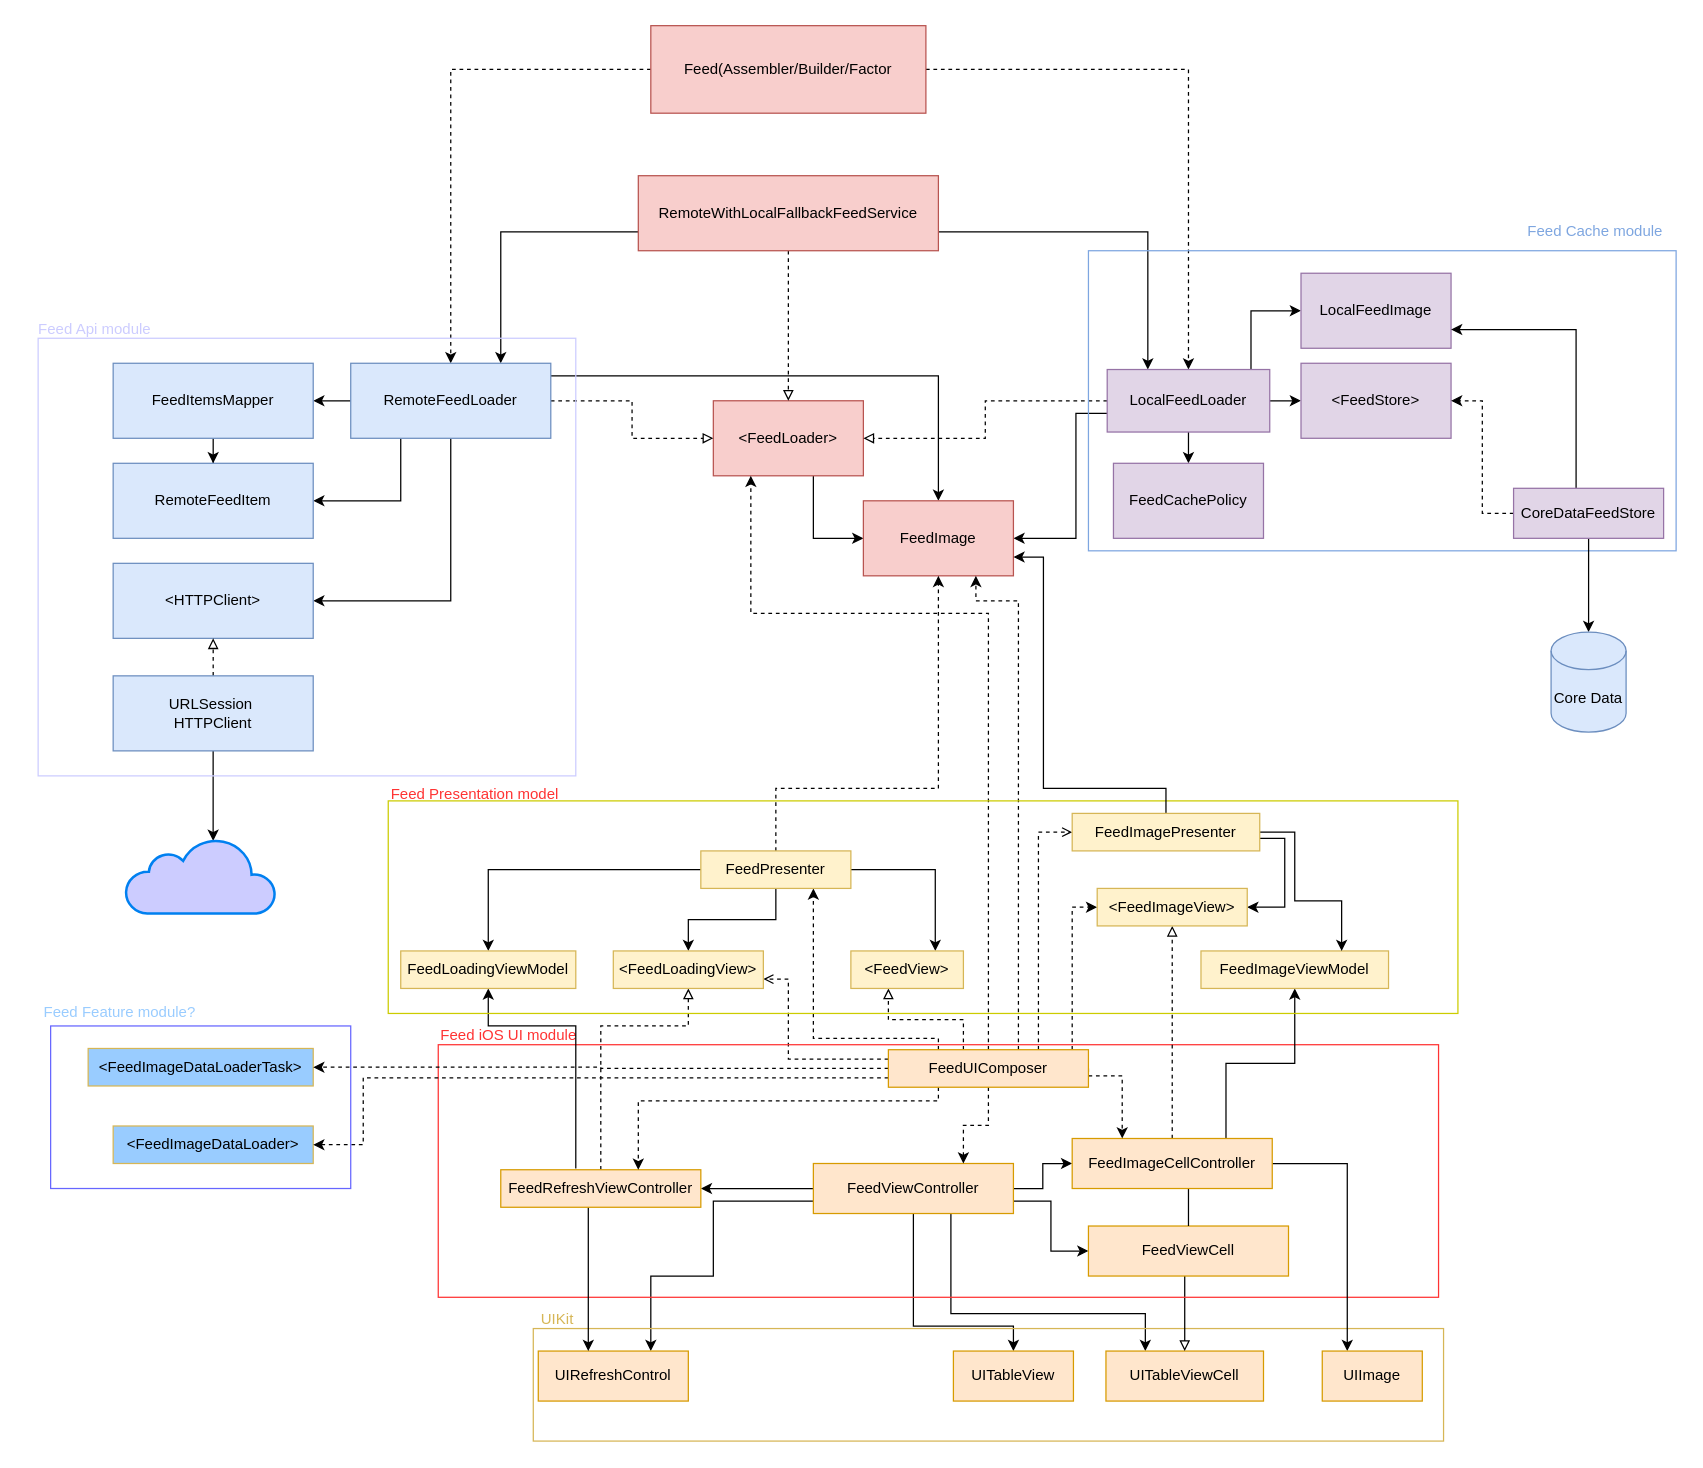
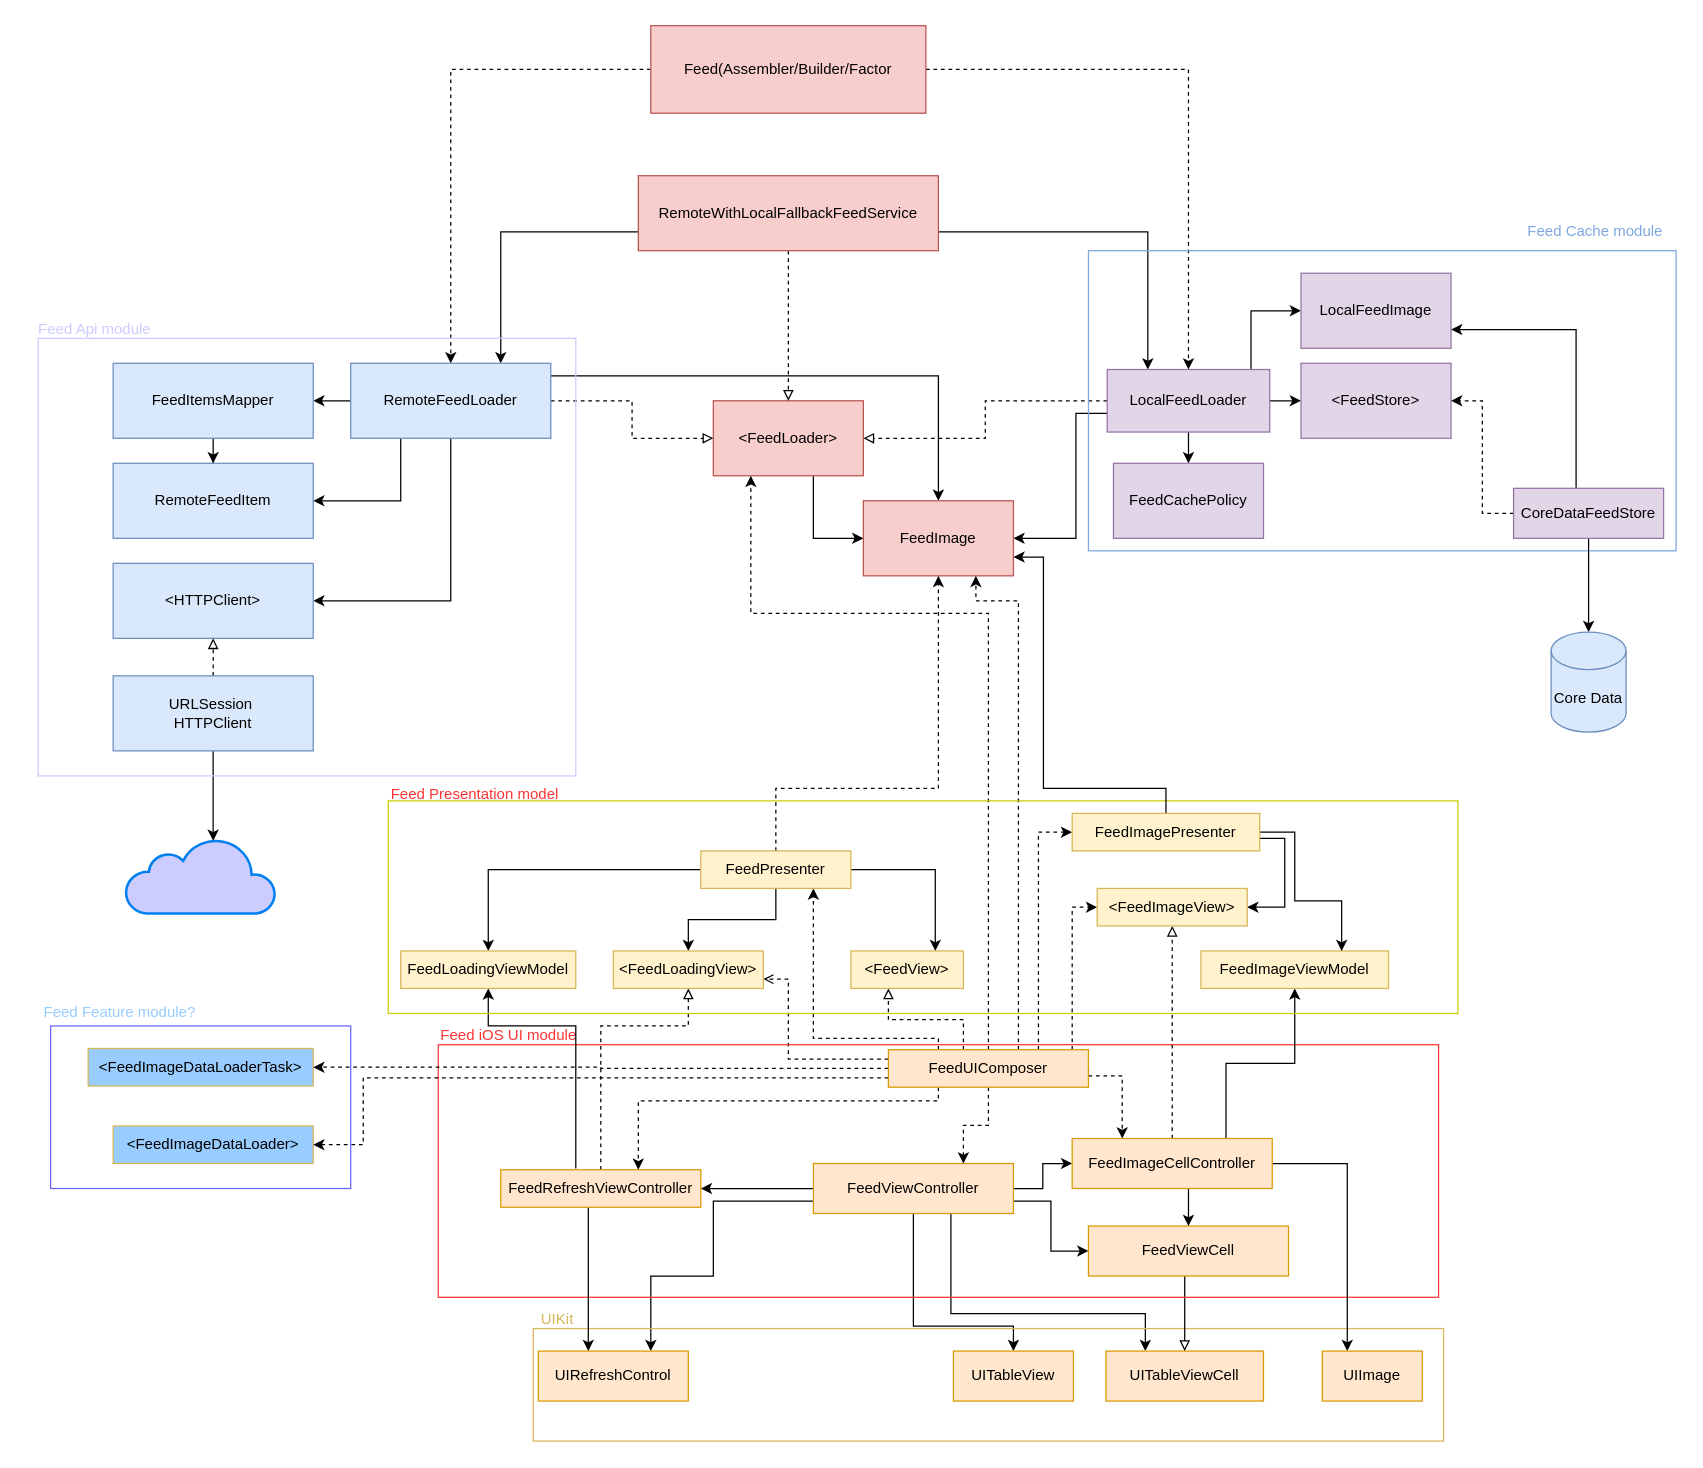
edge "FeedUIComposer" -> "FeedImagePresenter": arrowhead open -> classic
edge "FeedImageCellController" -- "FeedViewCell": arrowhead none -> classic
